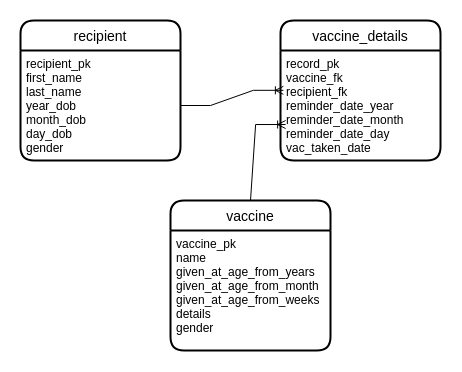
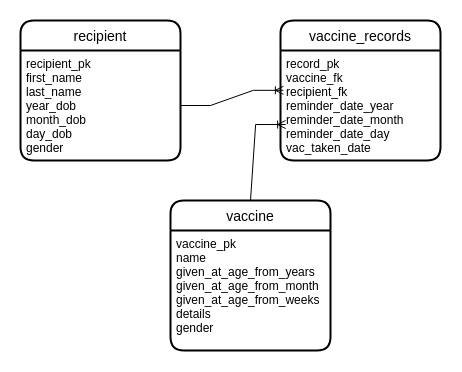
node "vaccine_details": label "vaccine_details" -> "vaccine_records"
